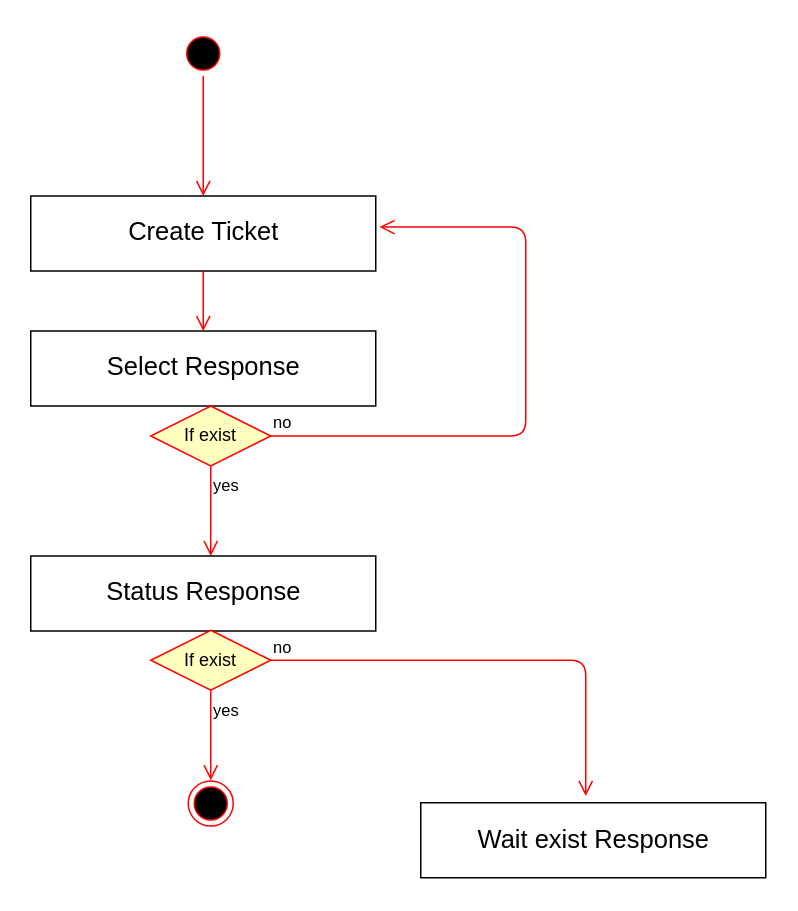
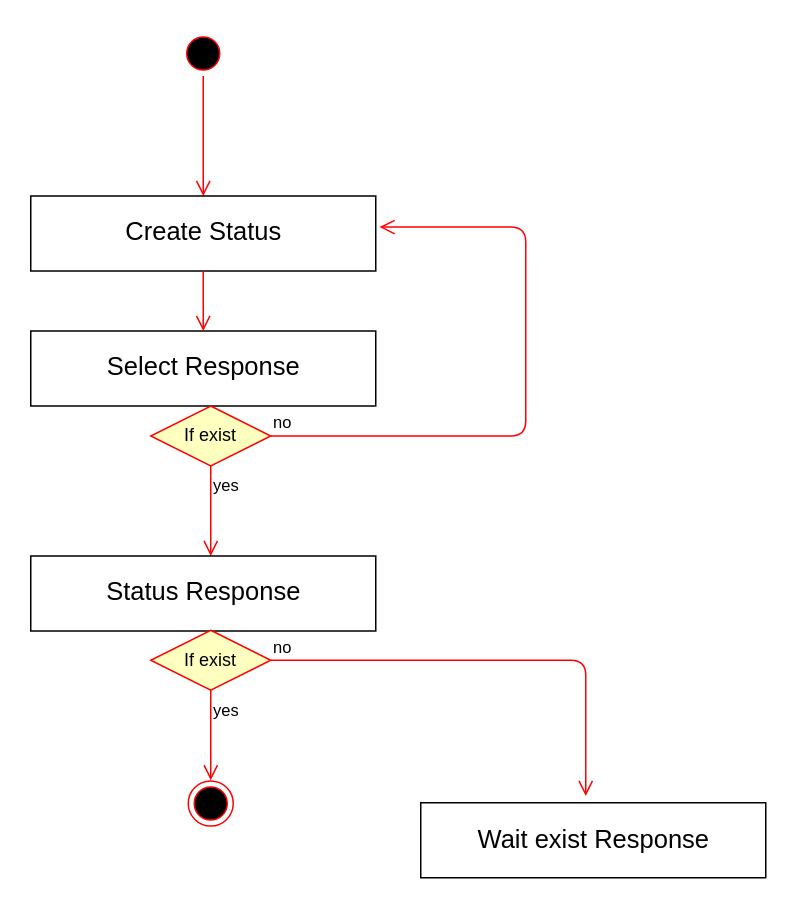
node "Create Ticket": label "Create Ticket" -> "Create Status"
